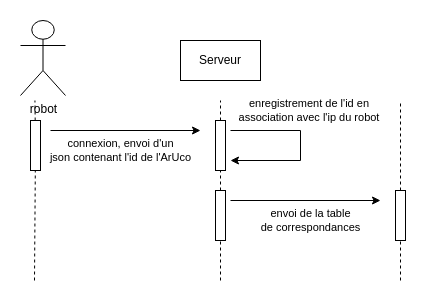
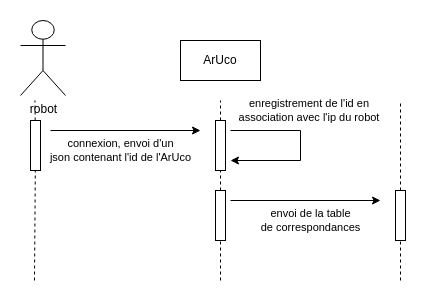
node "Serveur": label "Serveur" -> "ArUco"
